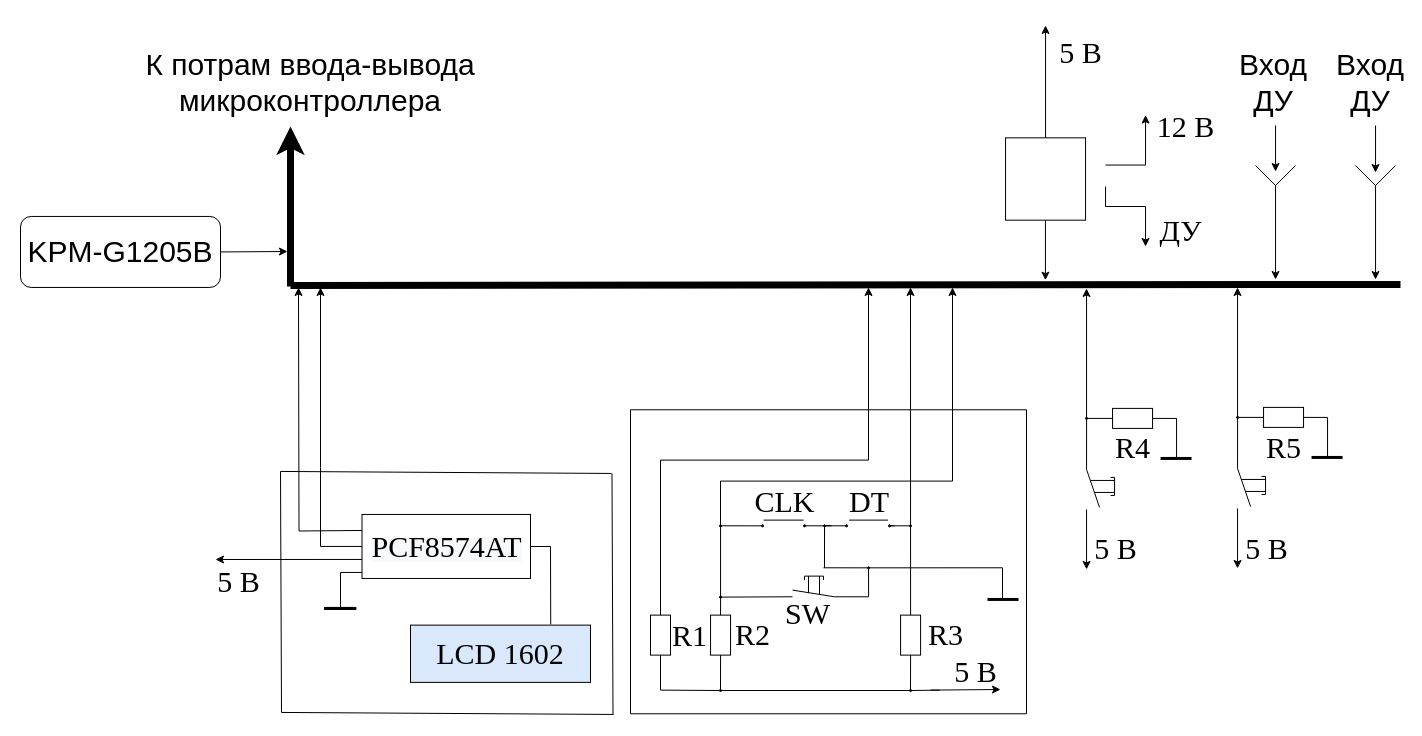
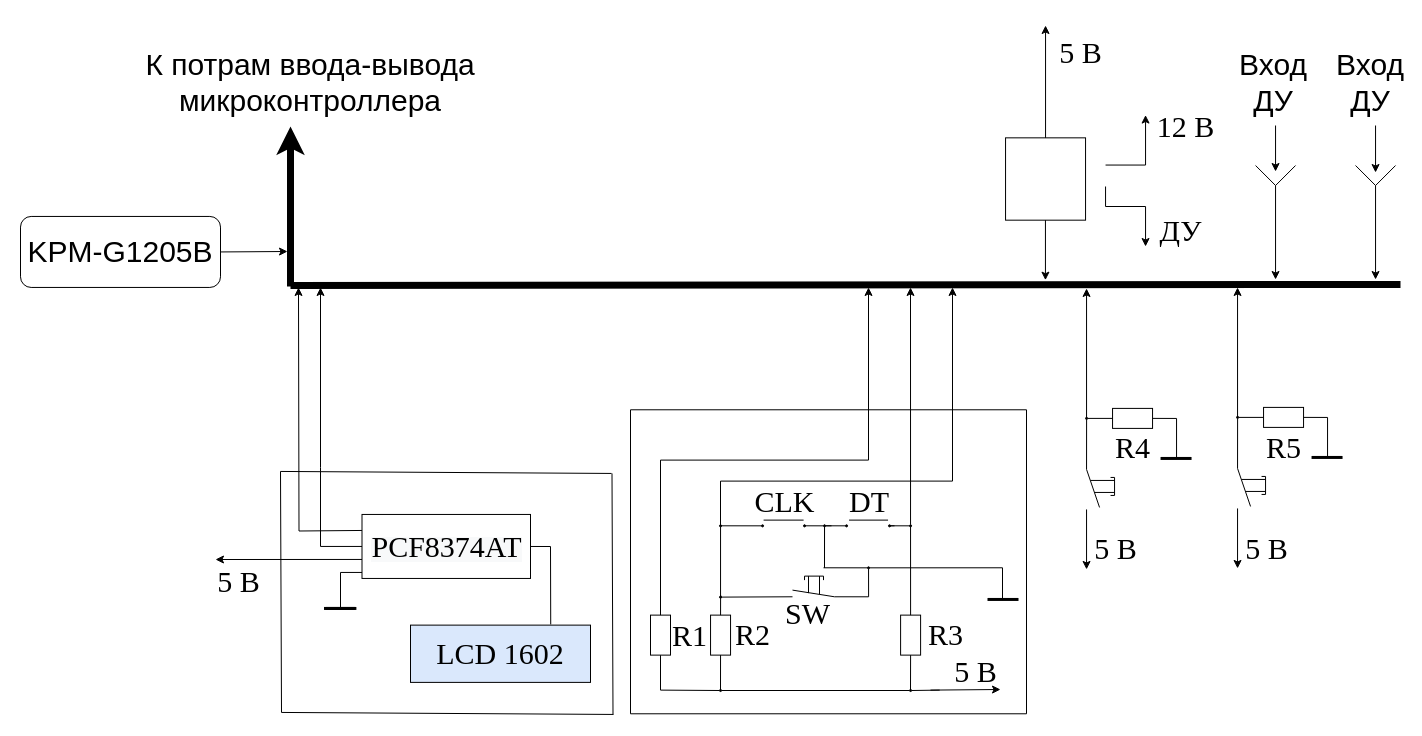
node "PCF8574AT": label "PCF8574AT" -> "PCF8374AT"
